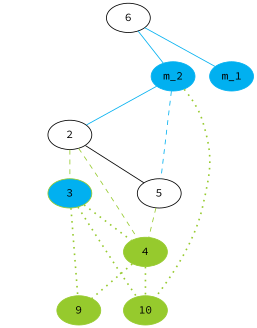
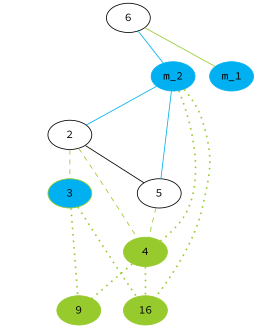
edge "6" -- "m_1": color #01b0f0 -> #96ca2d
edge "m_2" -- "5": style dashed -> solid
edge "3" -- "4": now "m_2" -- "4"
node "10": label "10" -> "16"
